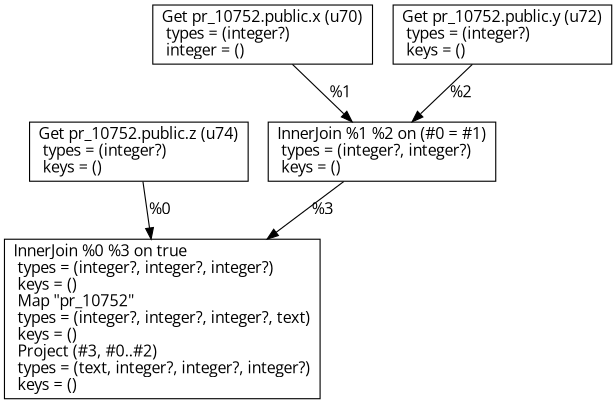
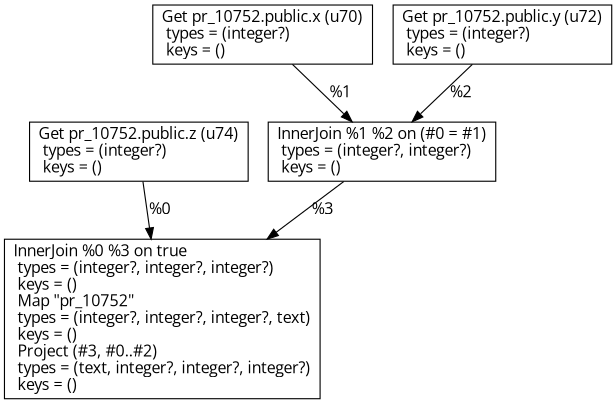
node "Get pr_10752.public.x (u70) types = (integer?) integer = ()": label "Get pr_10752.public.x (u70) types = (integer?) integer = ()" -> "Get pr_10752.public.x (u70) types = (integer?) keys = ()"
